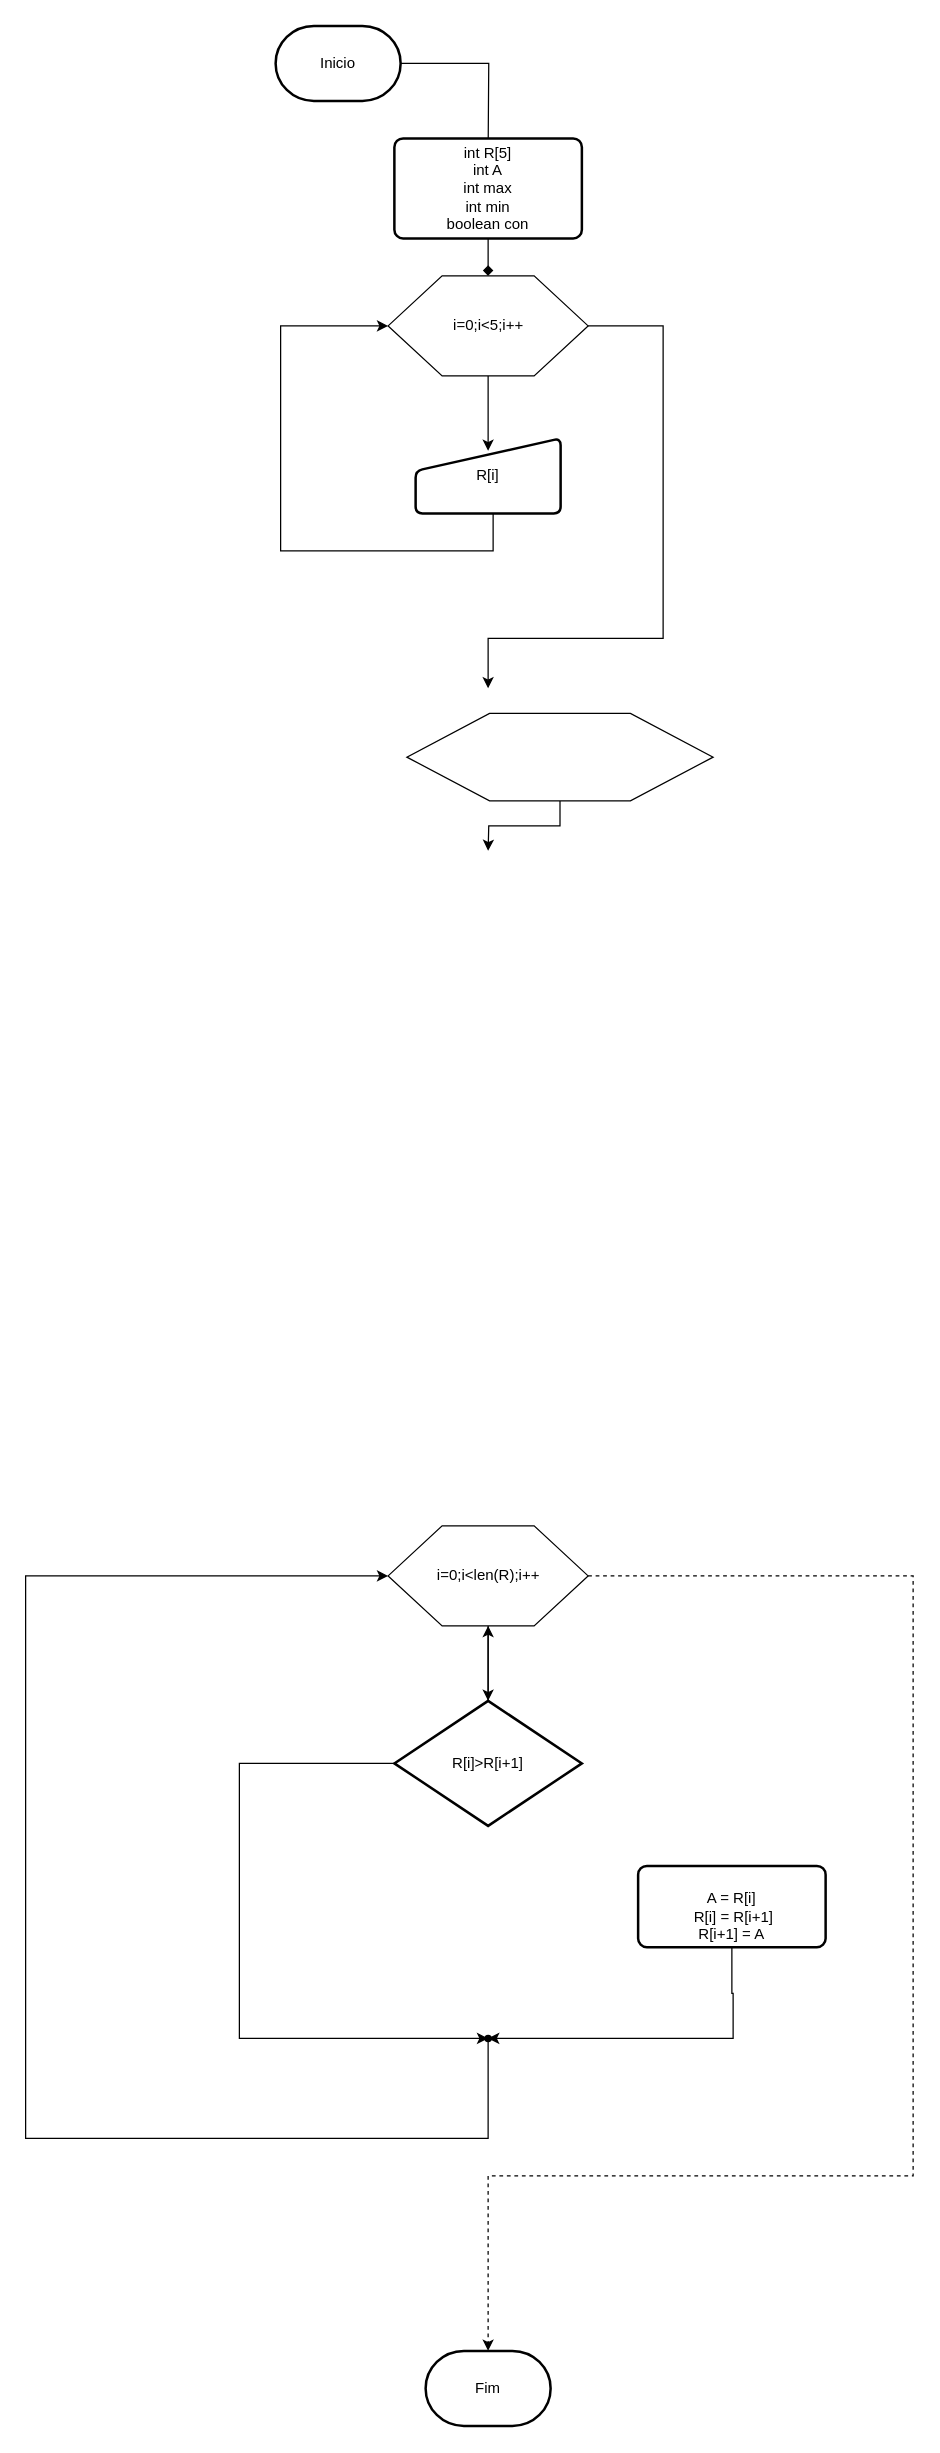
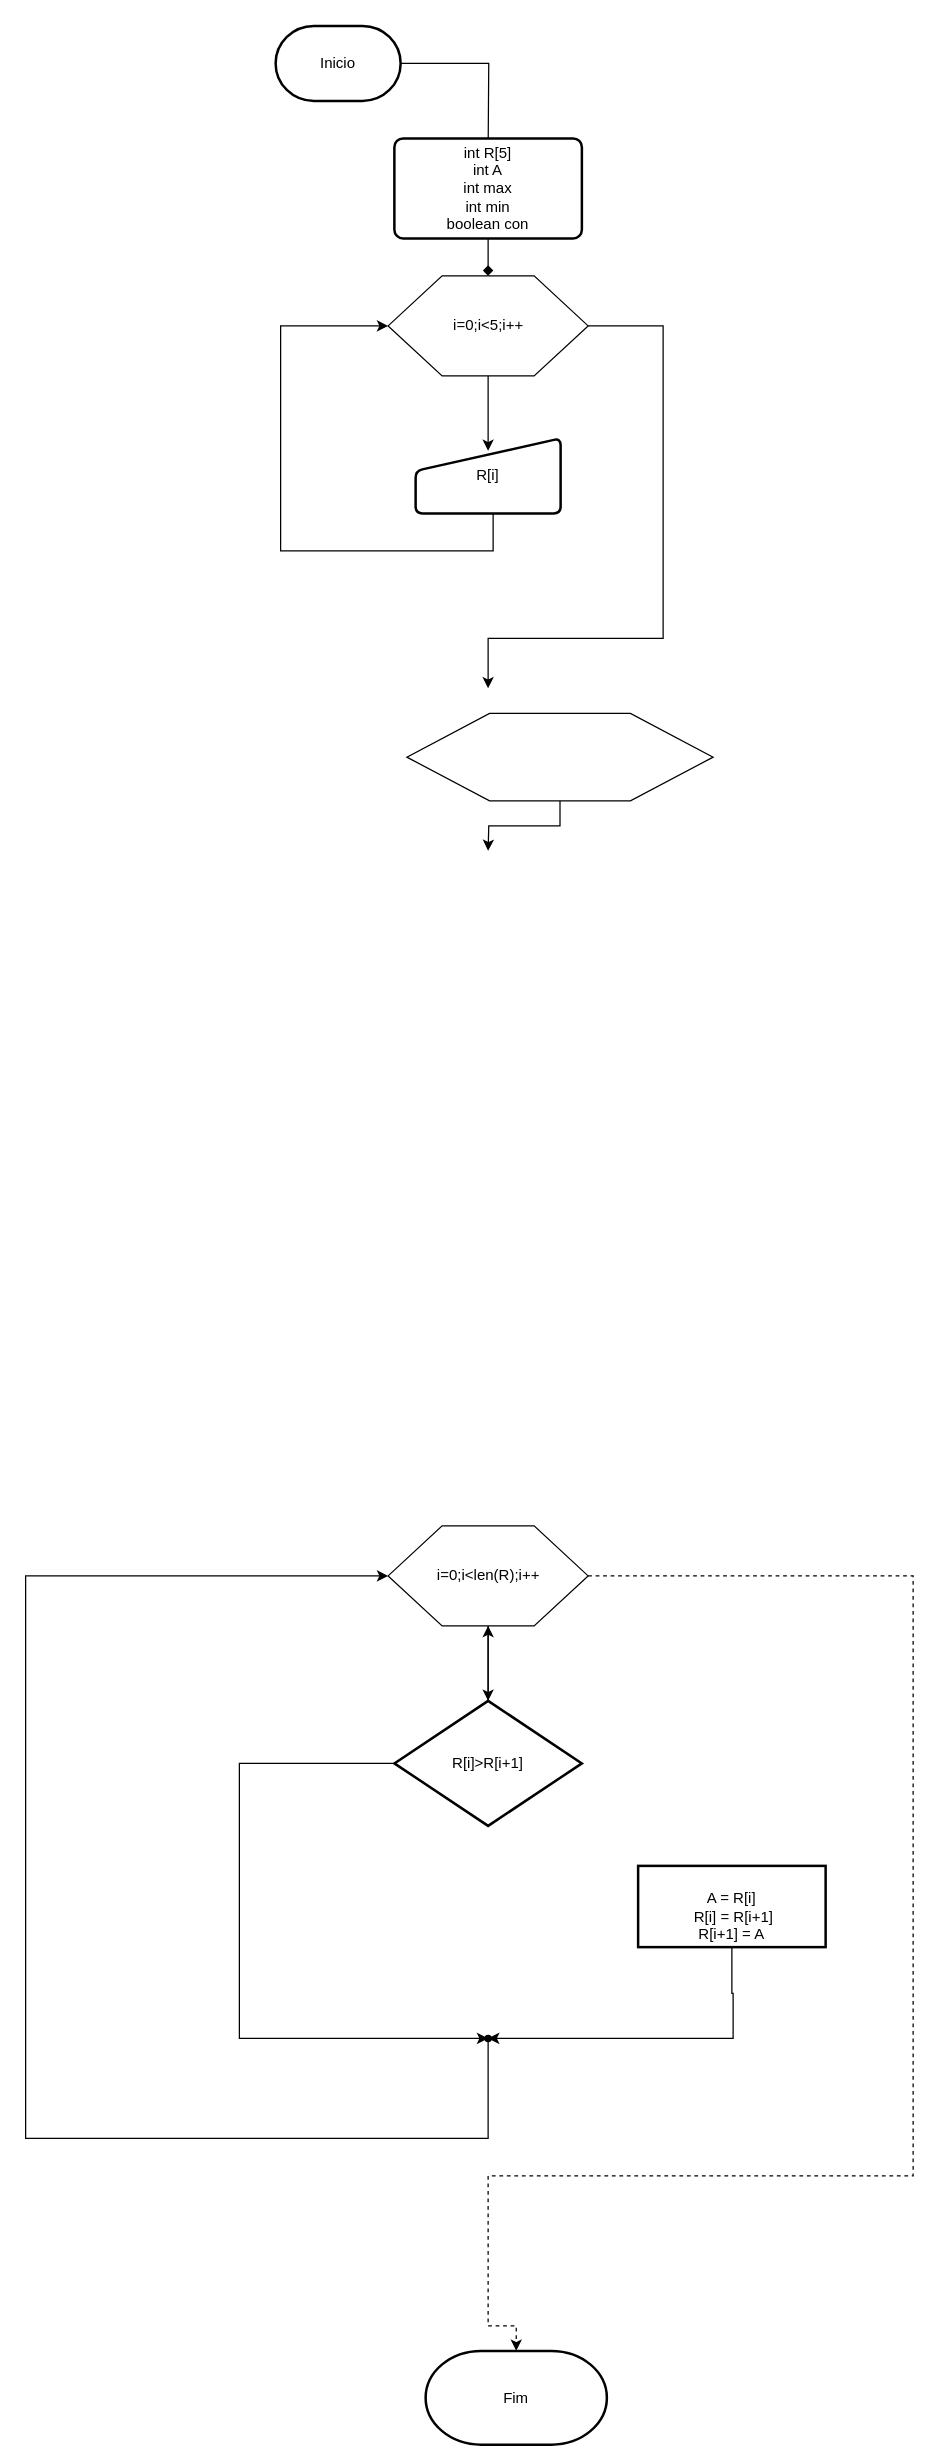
node "A = R[i] R[i] = R[i+1] R[i+1] = A": shape rounded rectangle -> rectangle
node "Fim": size 125x75 -> 181x94
